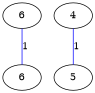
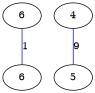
edge "4" -- "5": label "1" -> "9"
